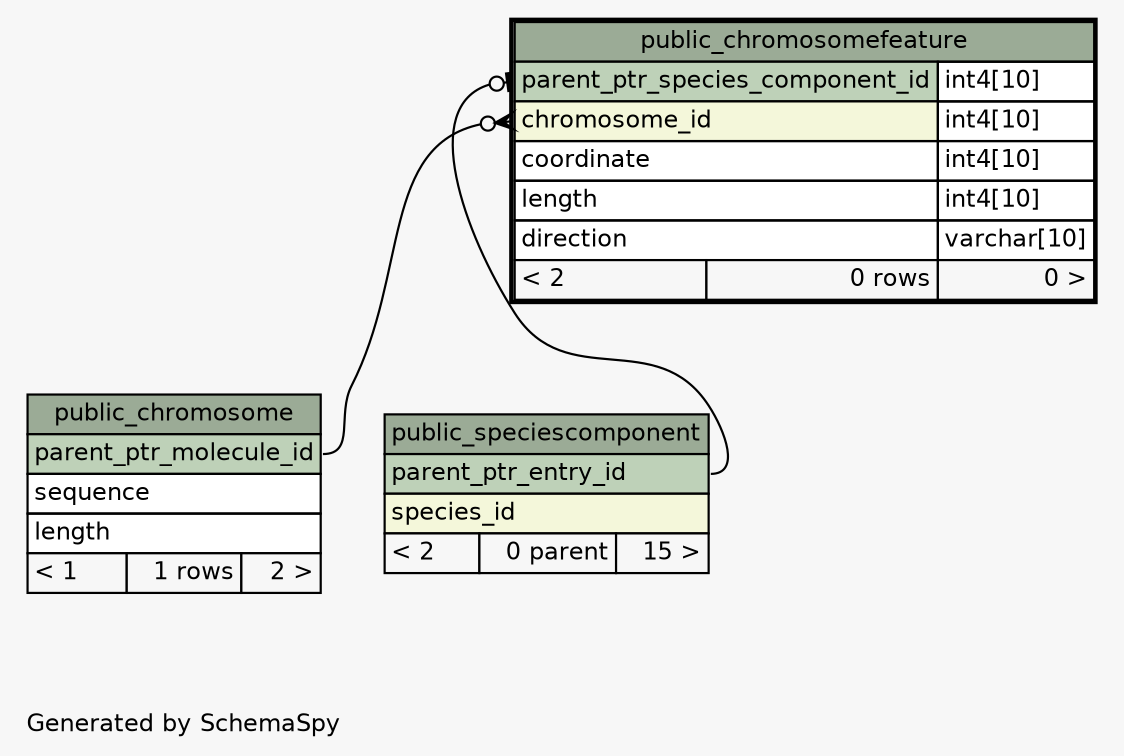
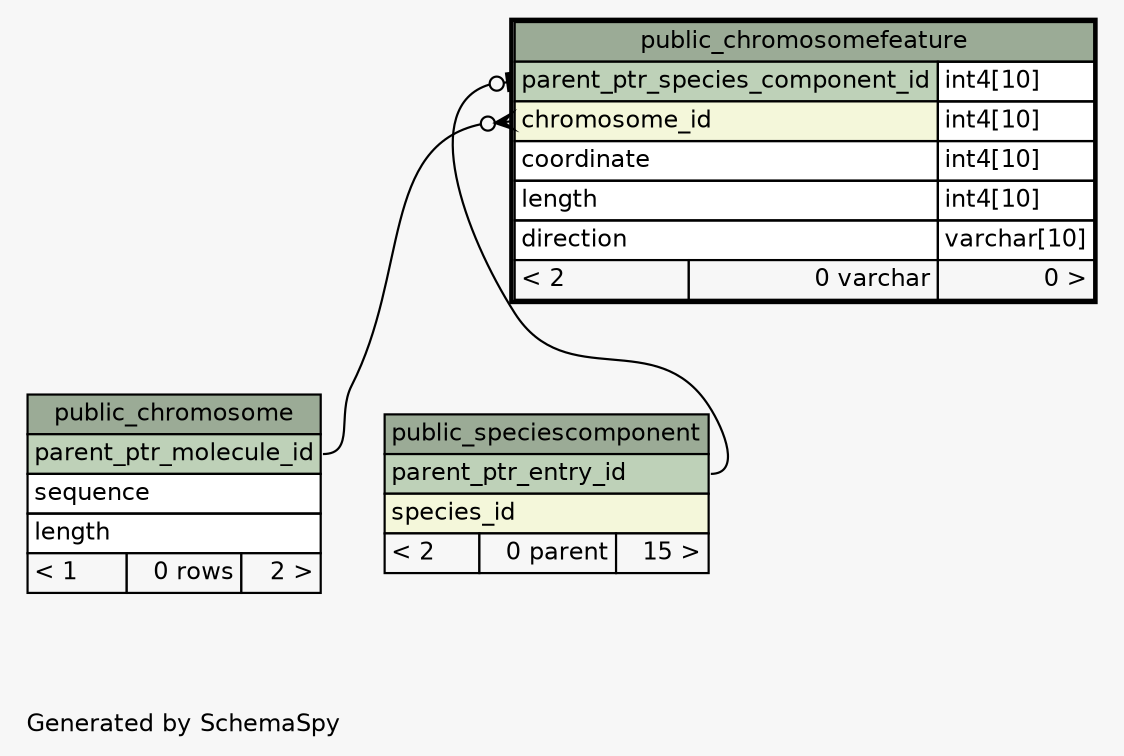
node "public_chromosomefeature": text "0 rows" -> "0 varchar"
node "public_chromosome": text "1 rows" -> "0 rows"
